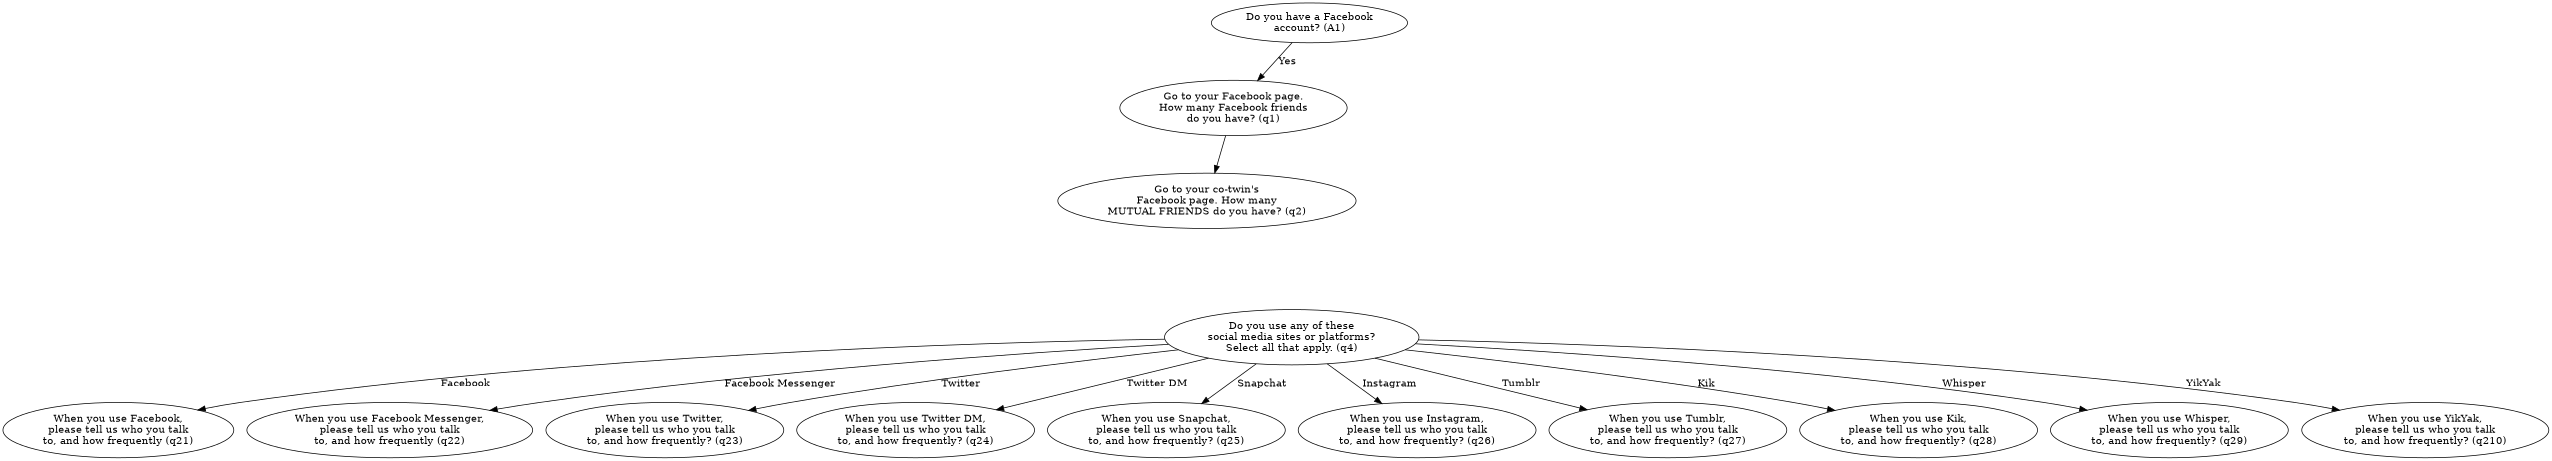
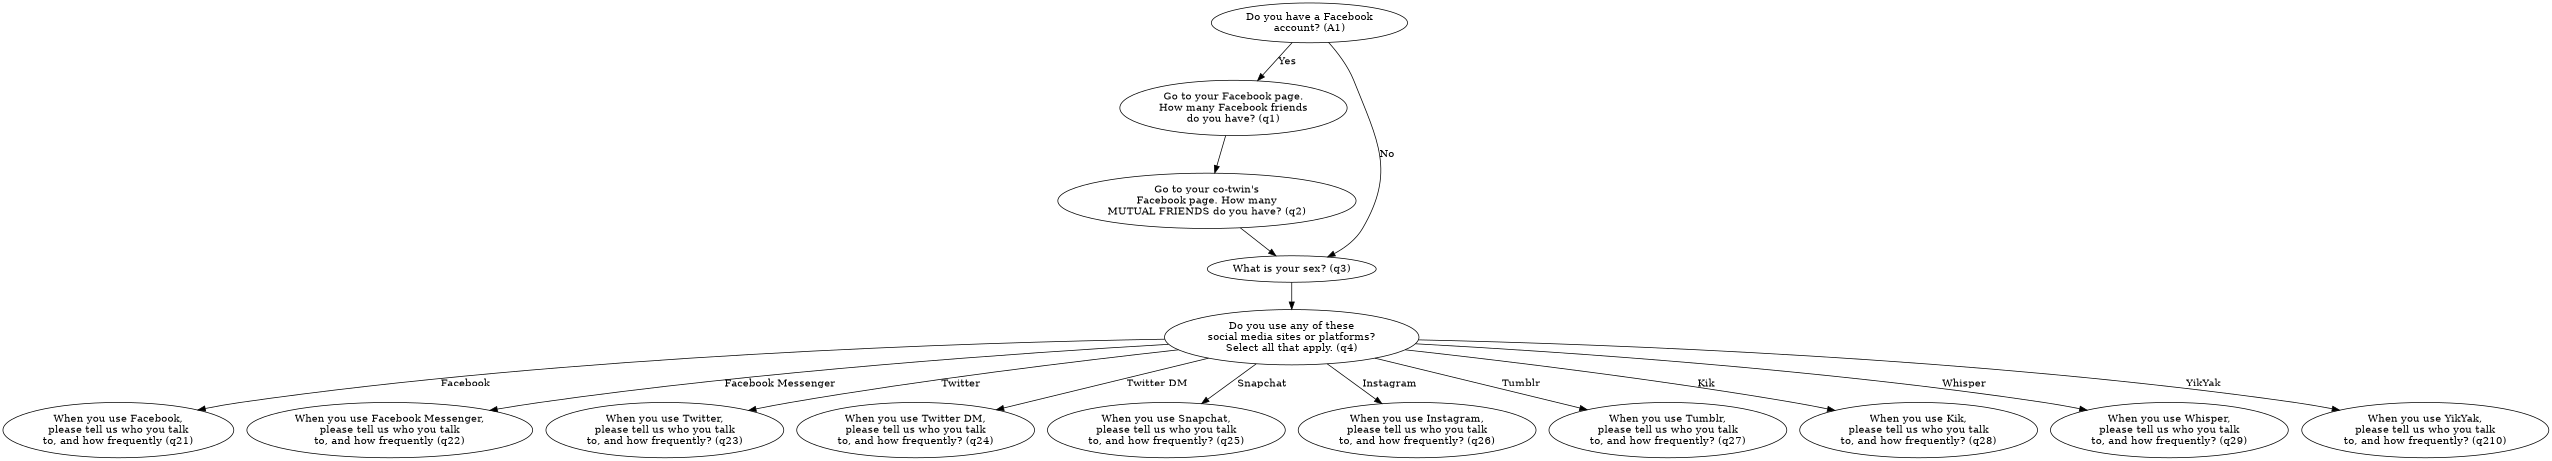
node "What is your sex? (q3)": added
